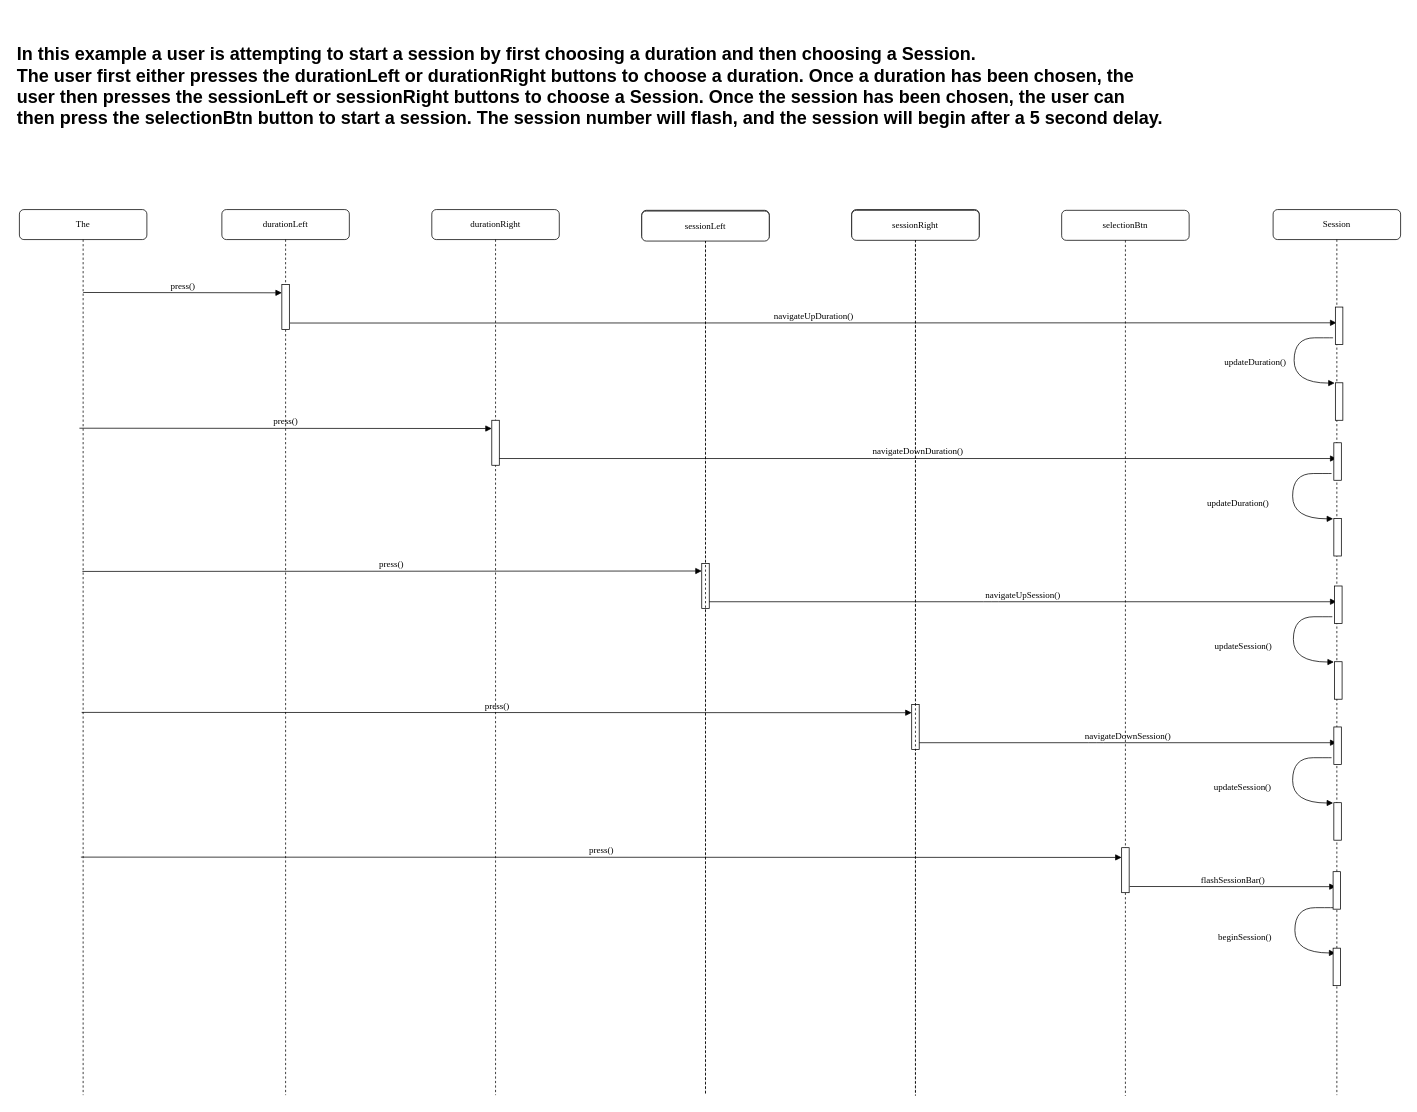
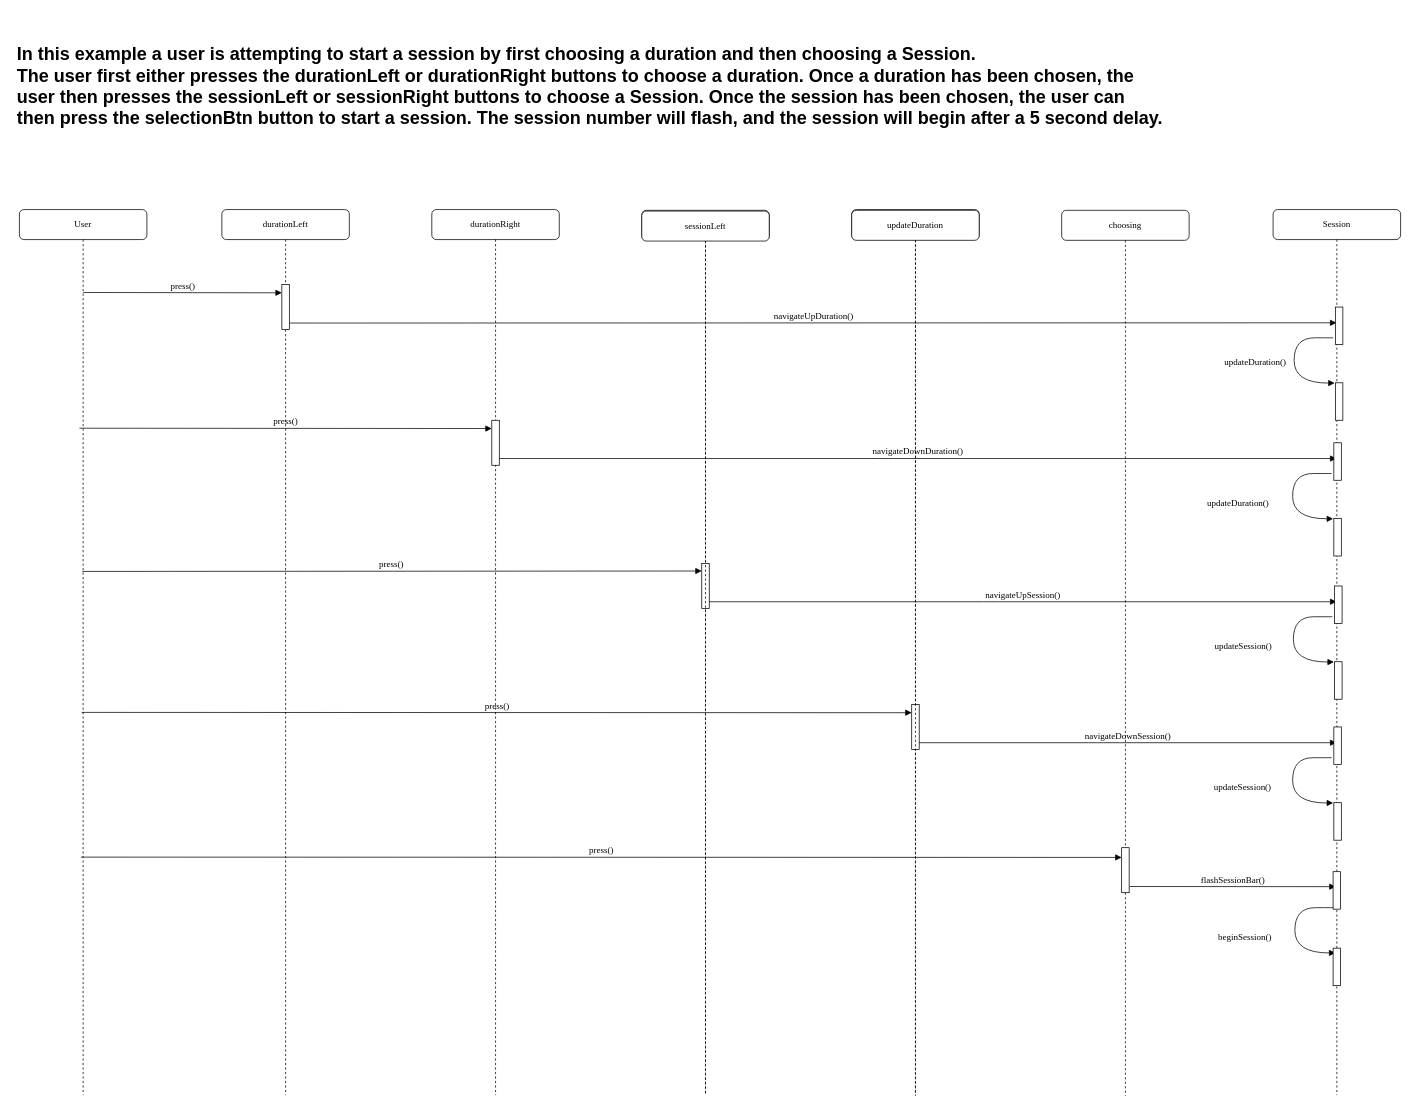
node "The": label "The" -> "User"
node "sessionRight": label "sessionRight" -> "updateDuration"
node "selectionBtn": label "selectionBtn" -> "choosing"
